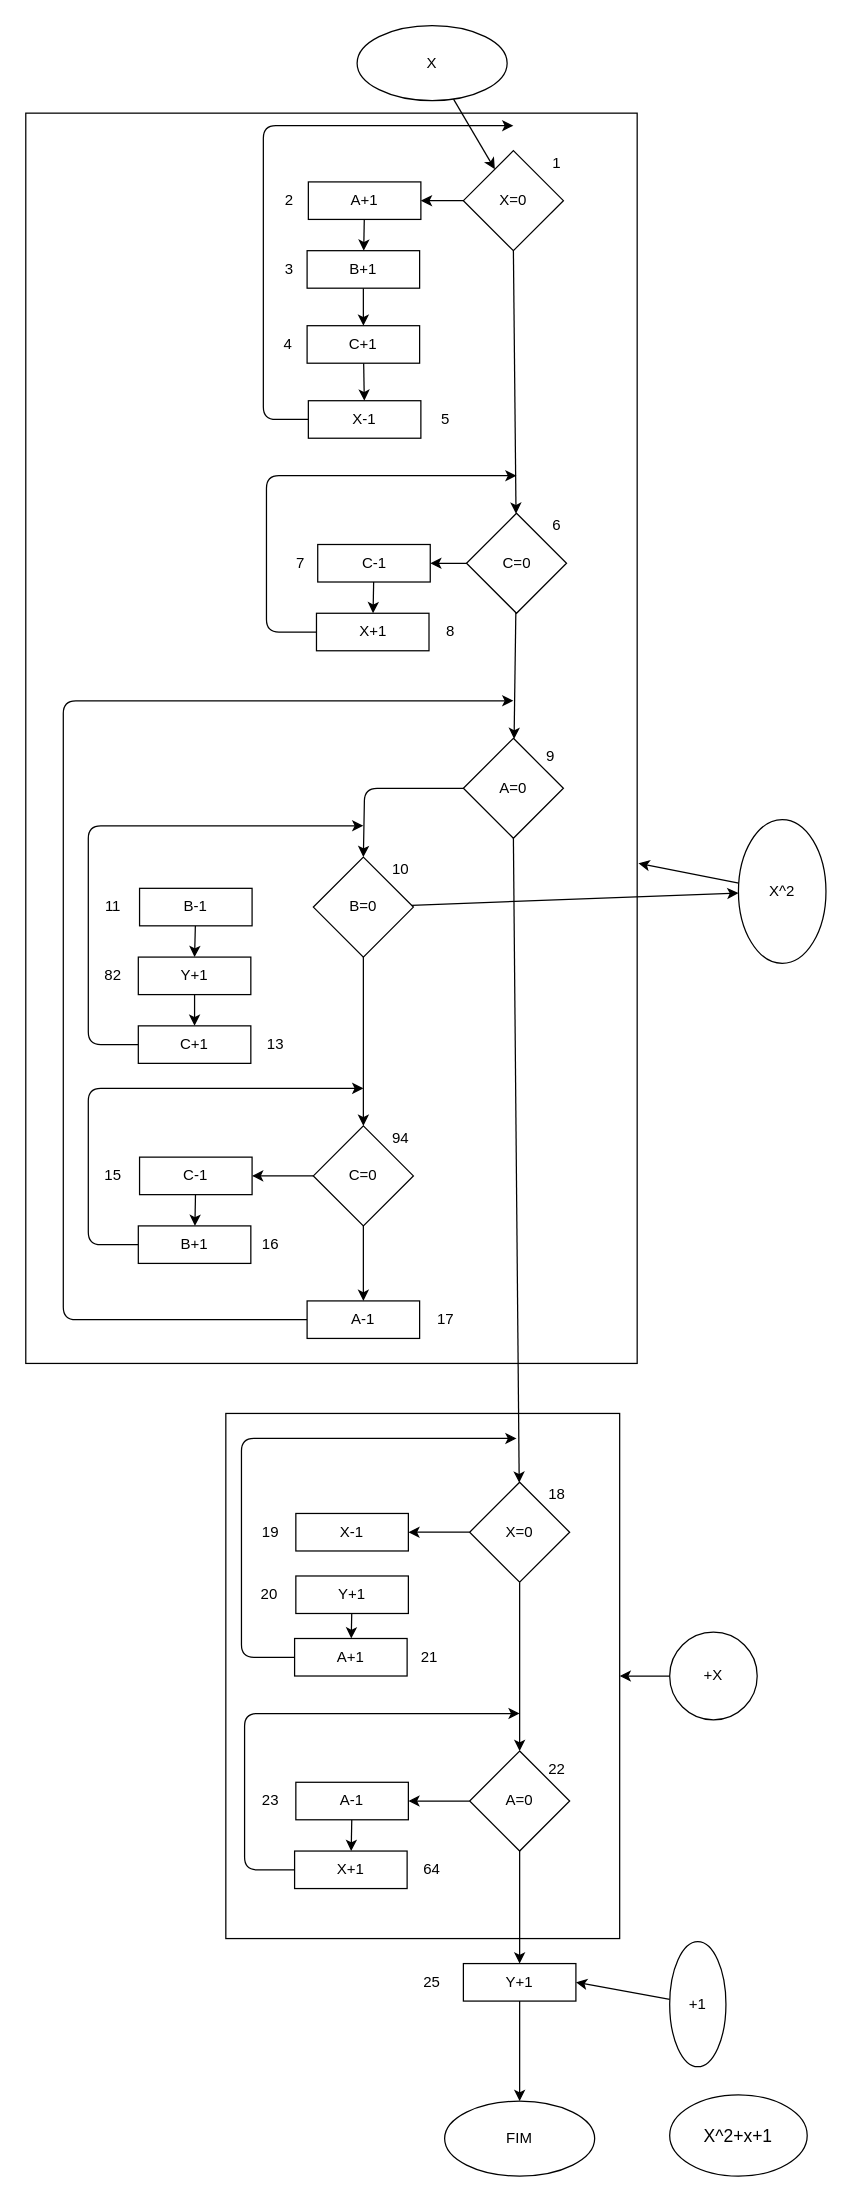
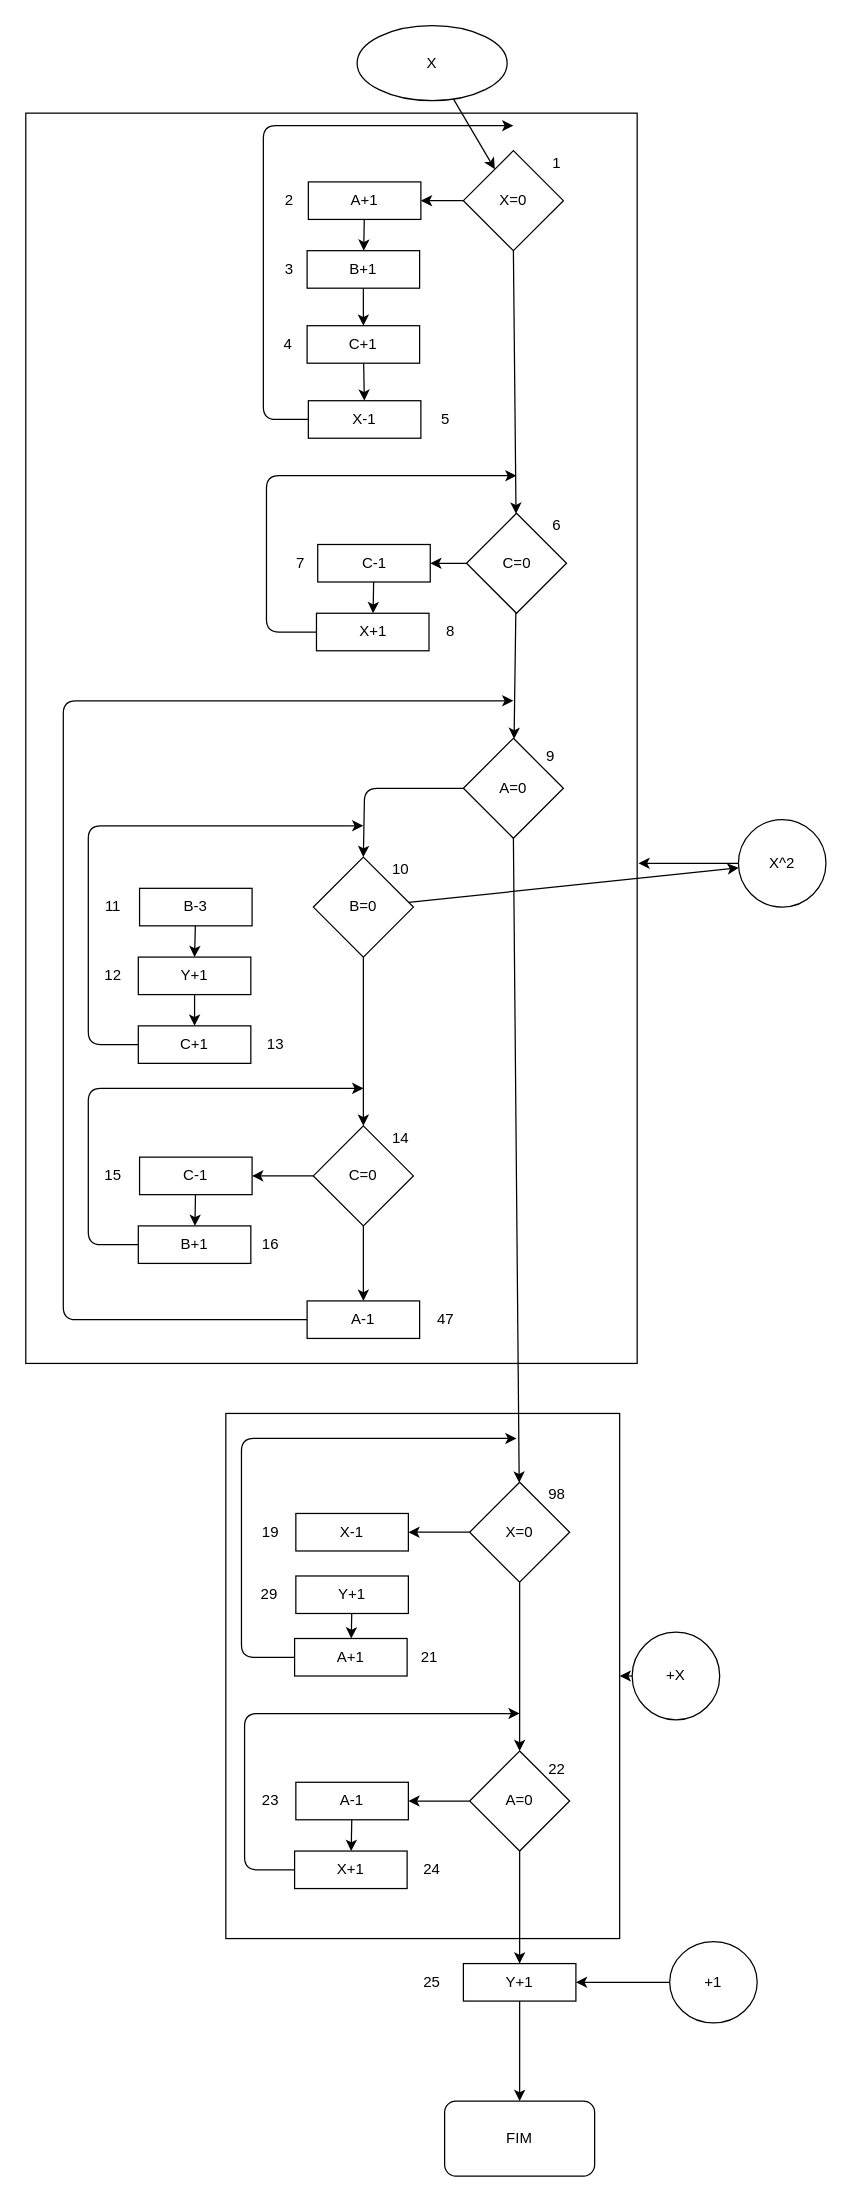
node "X^2": size 88x144 -> 88x88
node "B-1": label "B-1" -> "B-3"
node "82": label "82" -> "12"
node "94": label "94" -> "14"
node "17": label "17" -> "47"
node "18": label "18" -> "98"
node "20": label "20" -> "29"
node "+X": moved (713, 1676) -> (676, 1676)
node "64": label "64" -> "24"
node "+1": size 56x125 -> 88x81
node "X^2+x+1": removed
node "FIM": shape ellipse -> rounded rectangle
